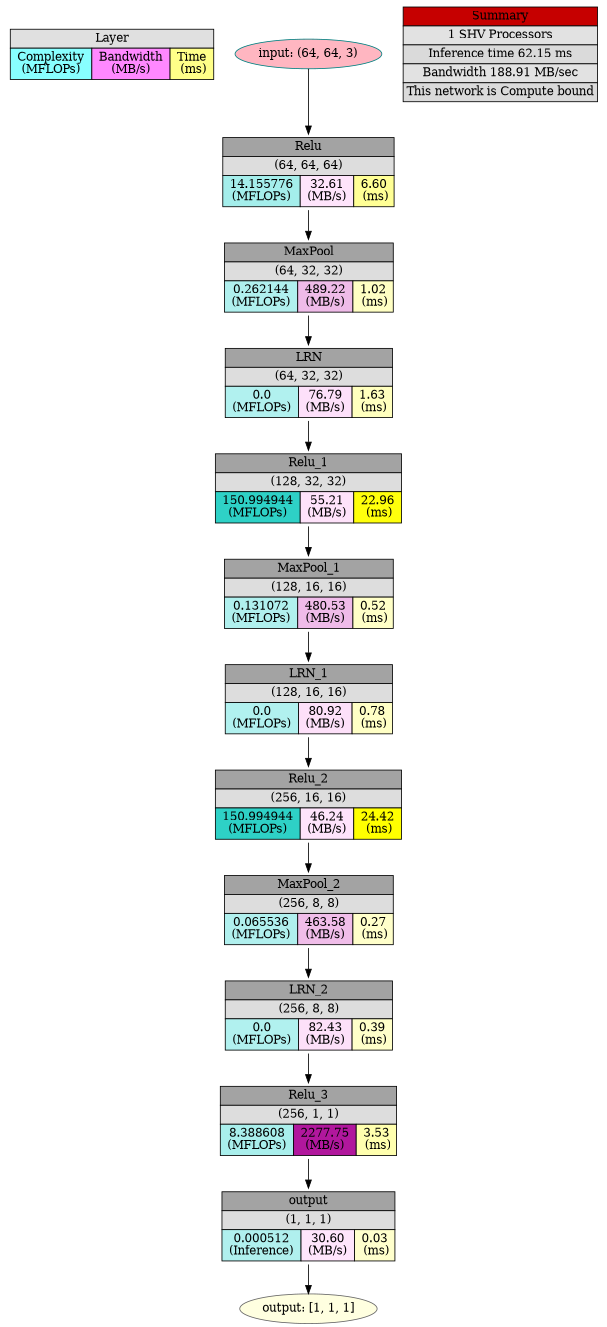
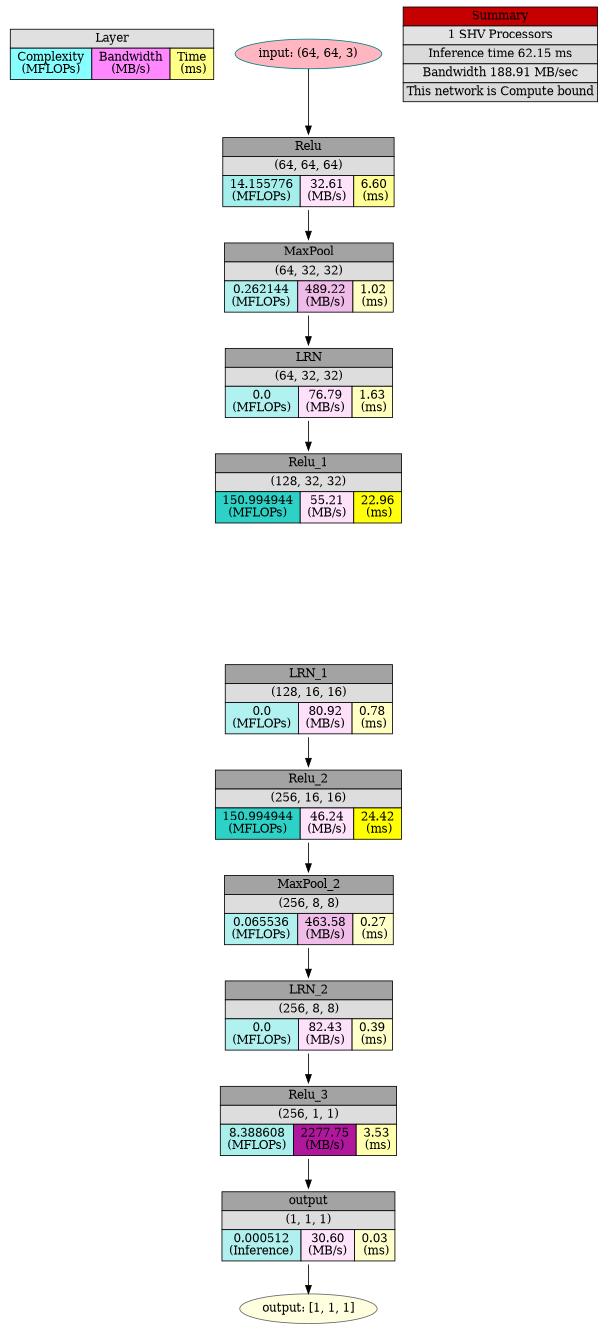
node "MaxPool_1": removed
